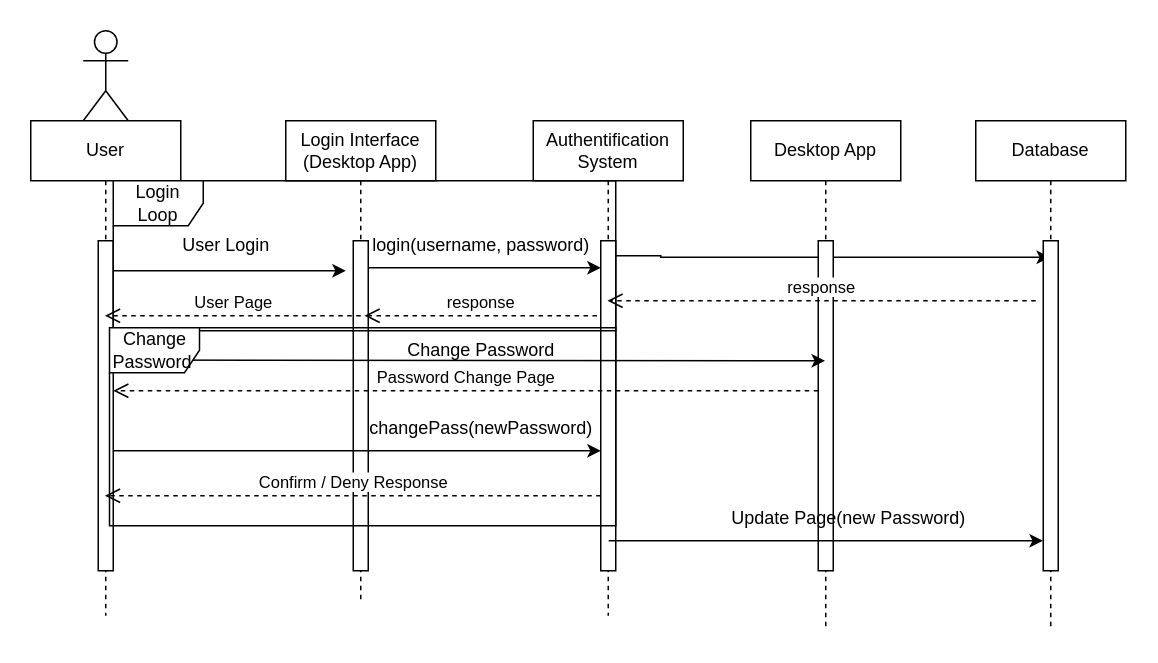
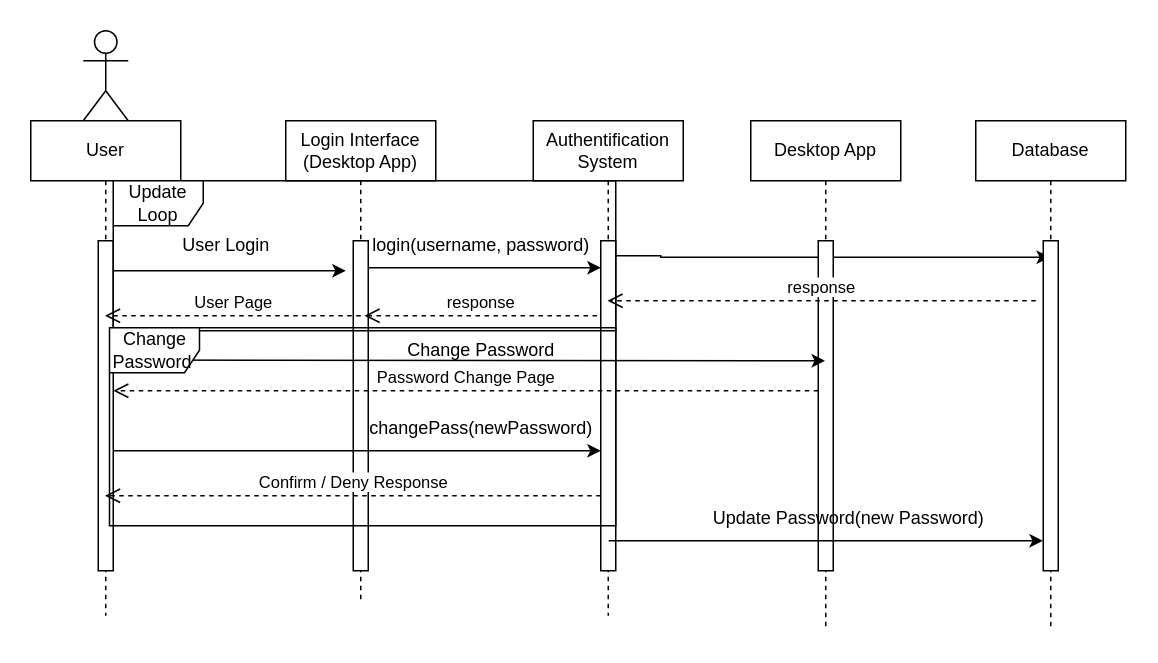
node "Login Loop": label "Login Loop" -> "Update Loop"
node "Update Page(new Password)": label "Update Page(new Password)" -> "Update Password(new Password)"
